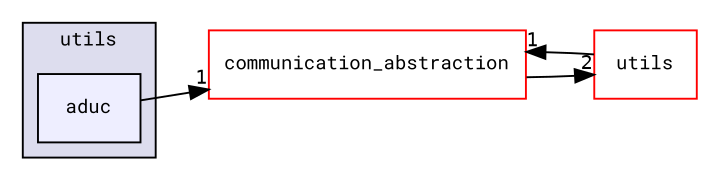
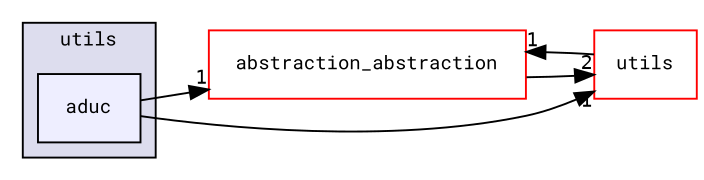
node "communication_abstraction": label "communication_abstraction" -> "abstraction_abstraction"
edge "aduc" -> "utils": added
